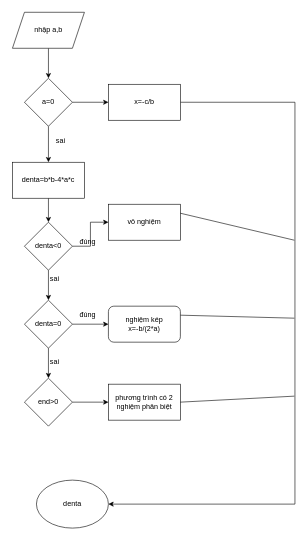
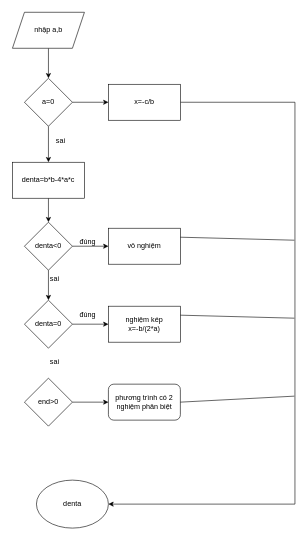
node "vô nghiệm": moved (144, 222) -> (144, 246)
node "nghiệm kép x=-b/(2*a)": shape rounded rectangle -> rectangle
edge "denta=0" -> "end>0": removed
node "phương trình có 2 nghiệm phân biệt": shape rectangle -> rounded rectangle
